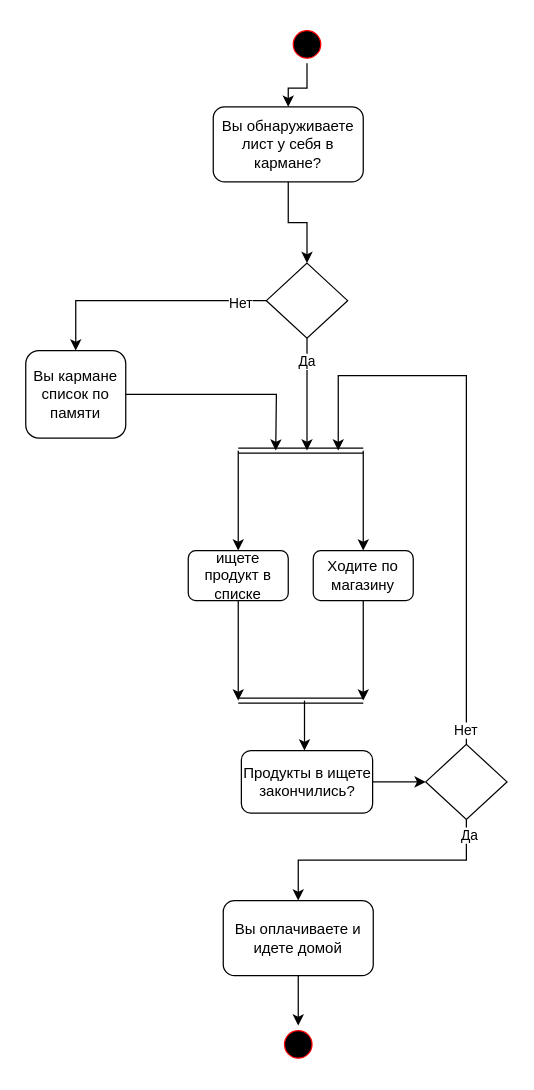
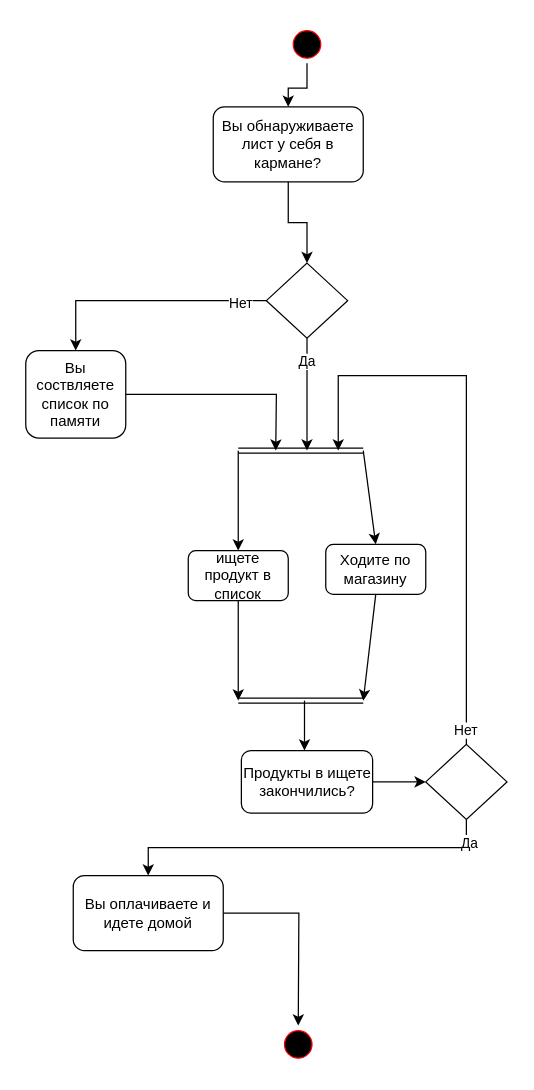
node "Вы кармане список по памяти": label "Вы кармане список по памяти" -> "Вы соствляете список по памяти"
node "ищете продукт в списке": label "ищете продукт в списке" -> "ищете продукт в список"
node "Ходите по магазину": moved (363, 576) -> (376, 569)
node "Вы оплачиваете и идете домой": moved (298, 938) -> (148, 913)
